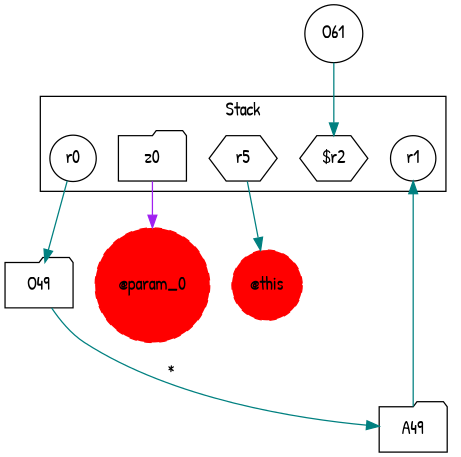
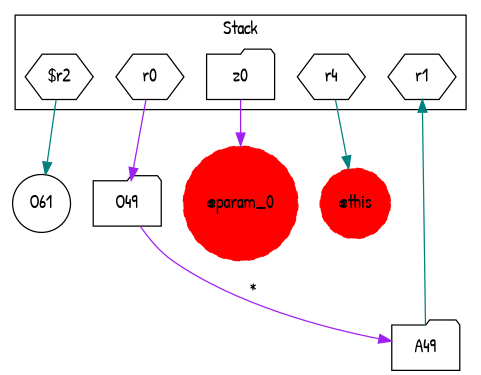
edge "O61" -> "$r2": reversed
node "r0": shape circle -> hexagon
node "r5": label "r5" -> "r4"
node "r1": shape circle -> hexagon
edge "r0" -> "O49": color teal -> purple
edge "O49" -> "A49": color teal -> purple
